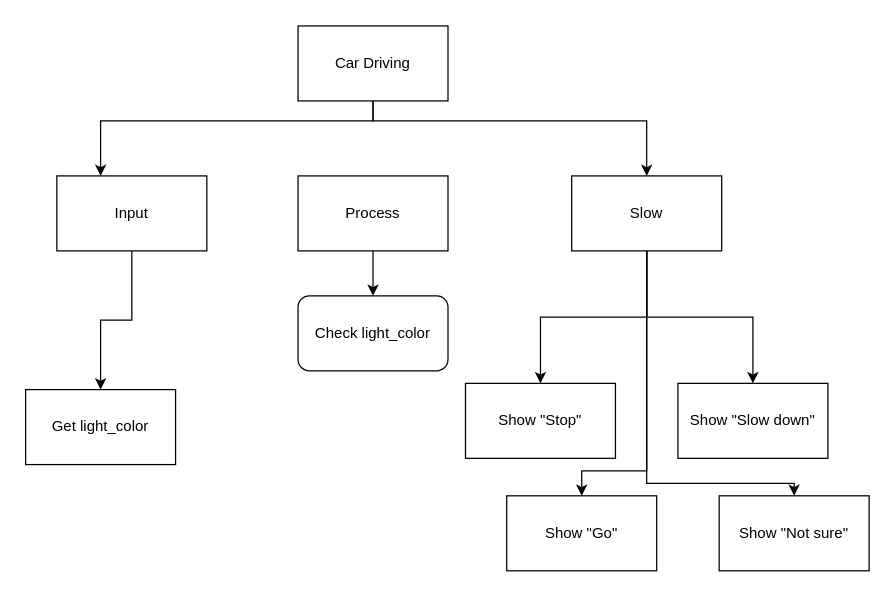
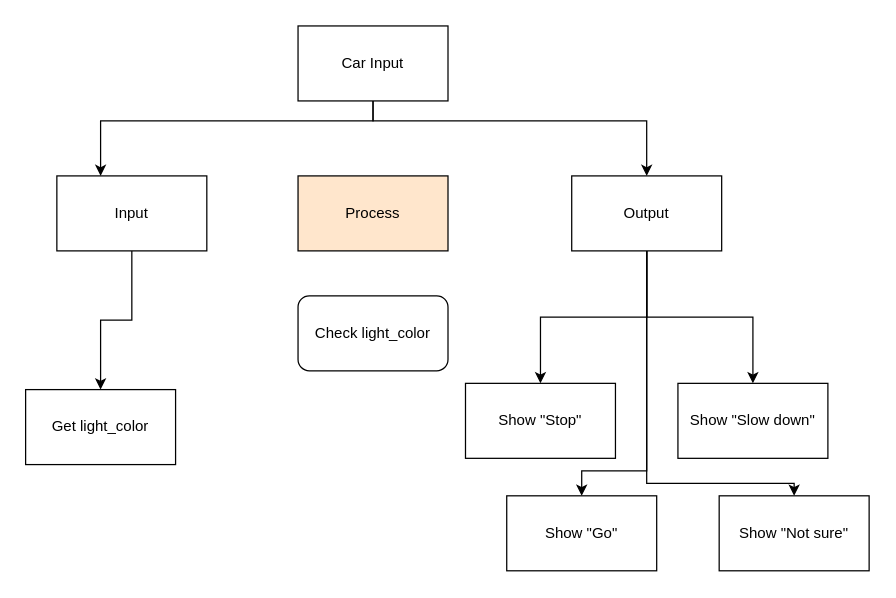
node "Car Driving": label "Car Driving" -> "Car Input"
node "Process": fillcolor #ffffff -> #ffe6cc
node "Slow": label "Slow" -> "Output"
edge "Process" -> "Check light_color": removed
